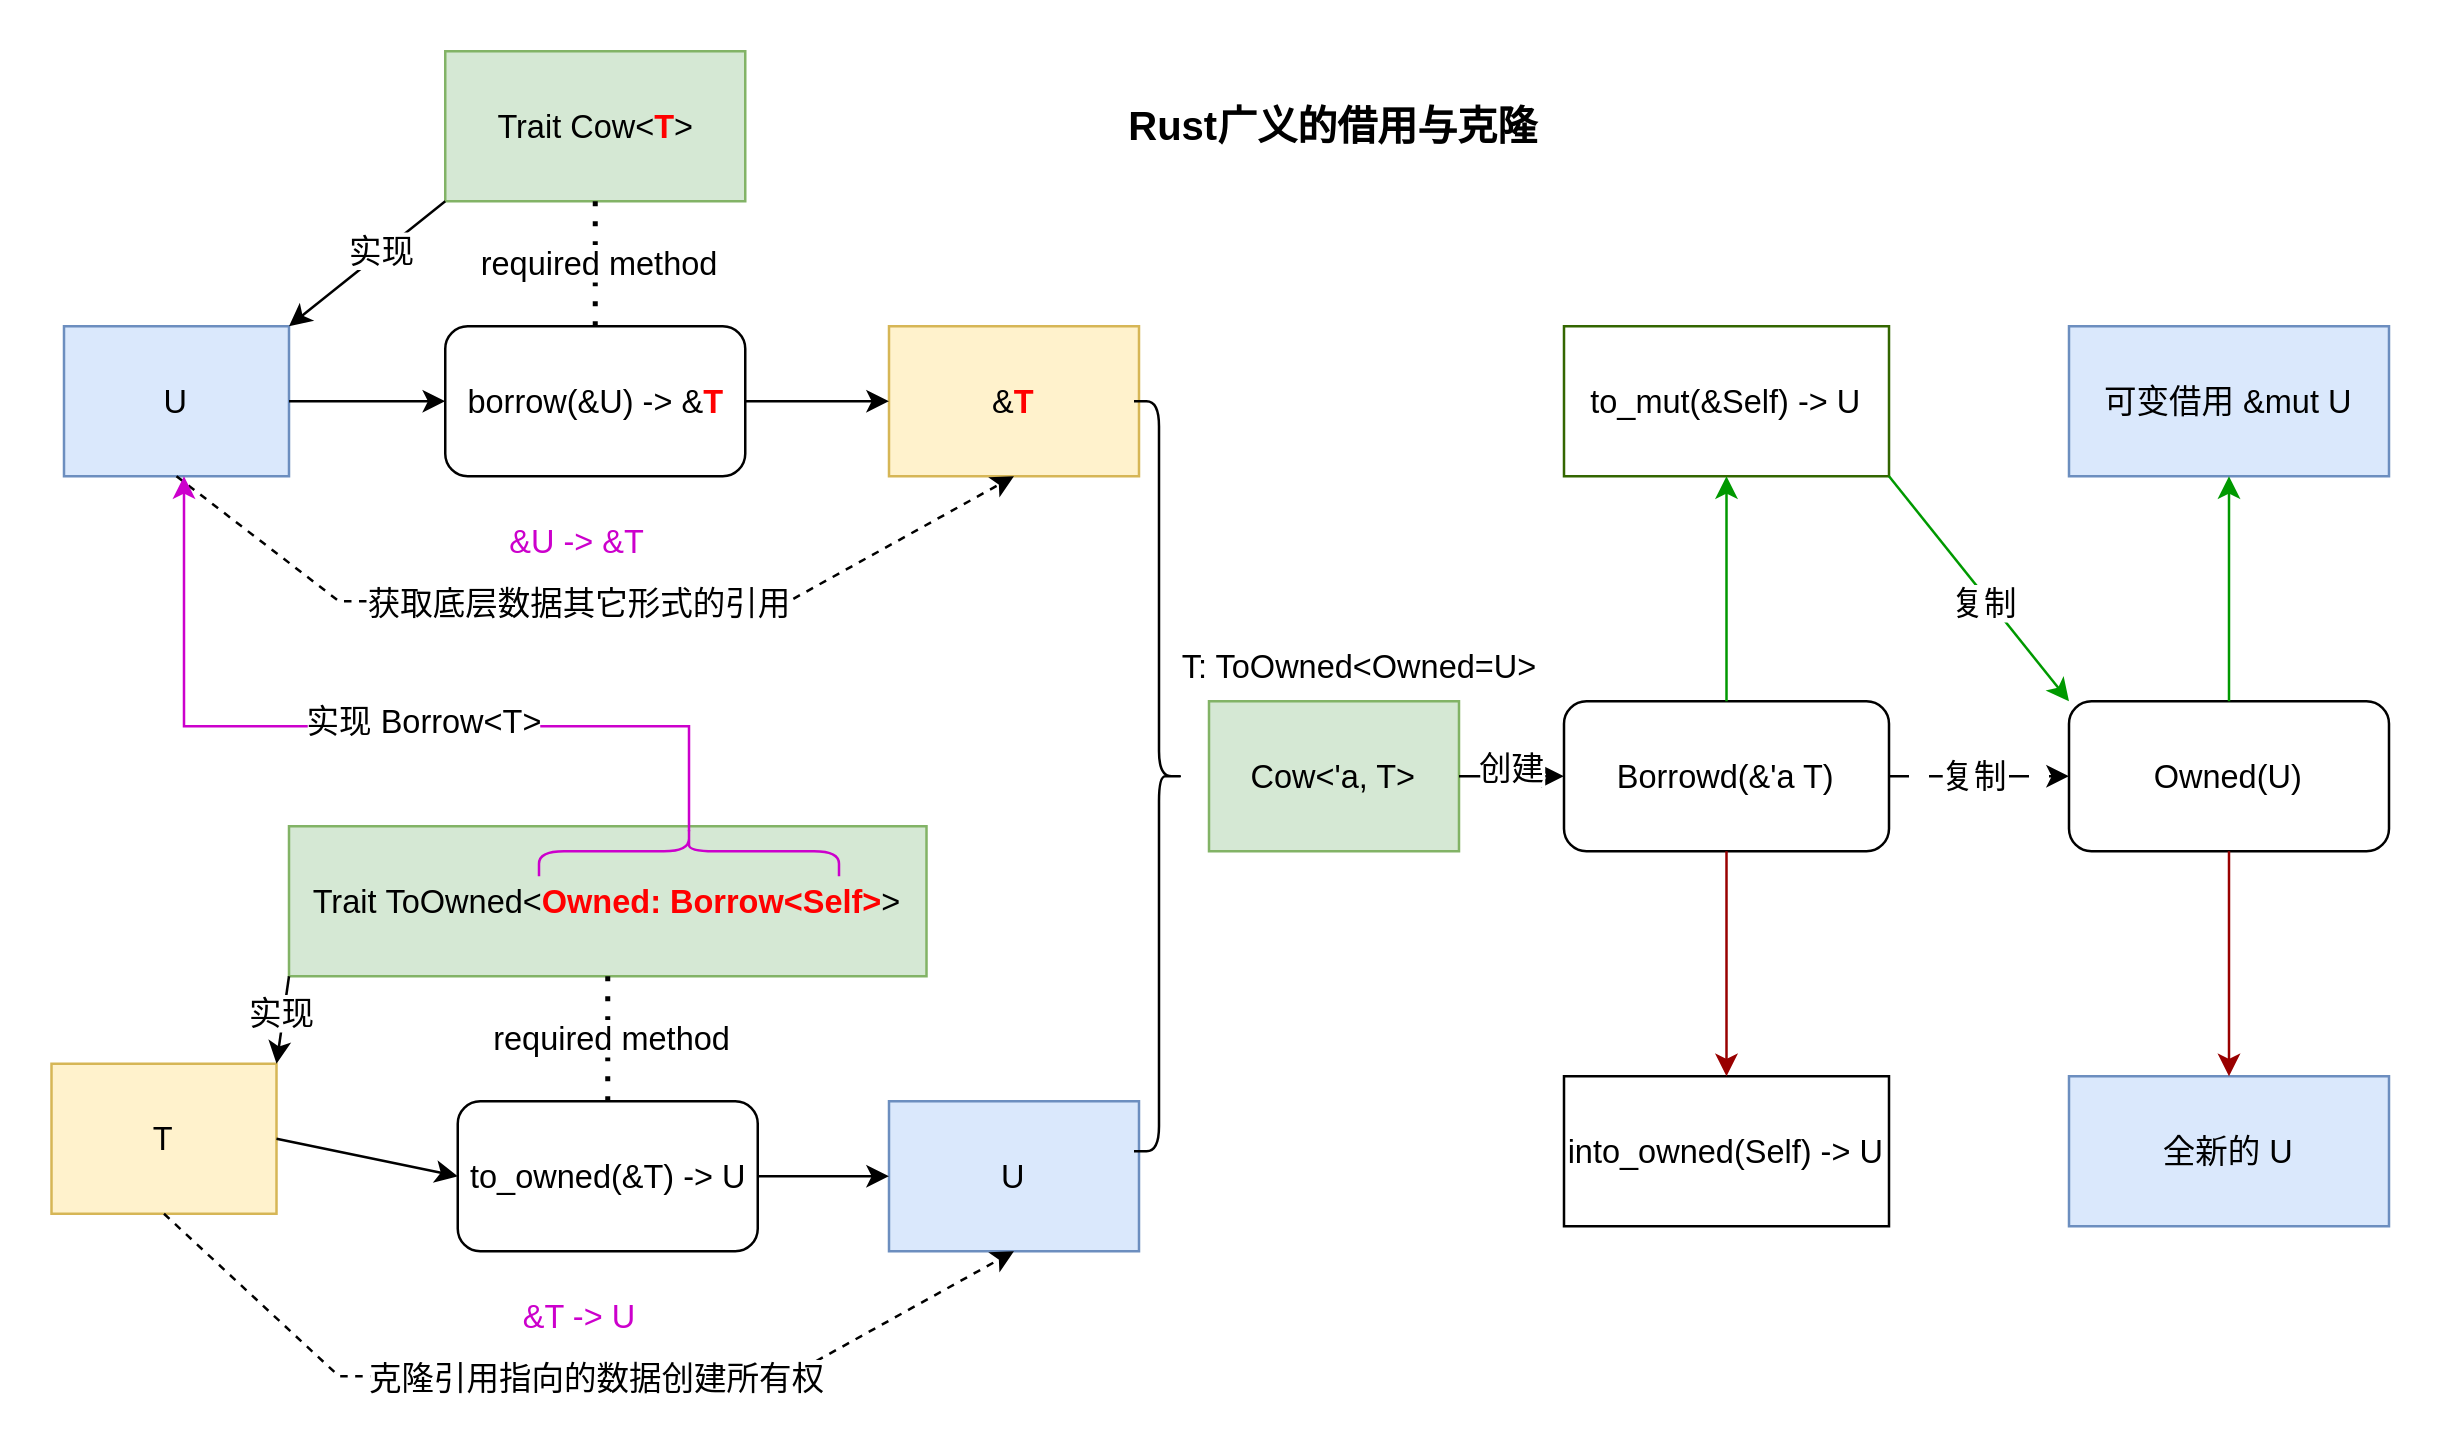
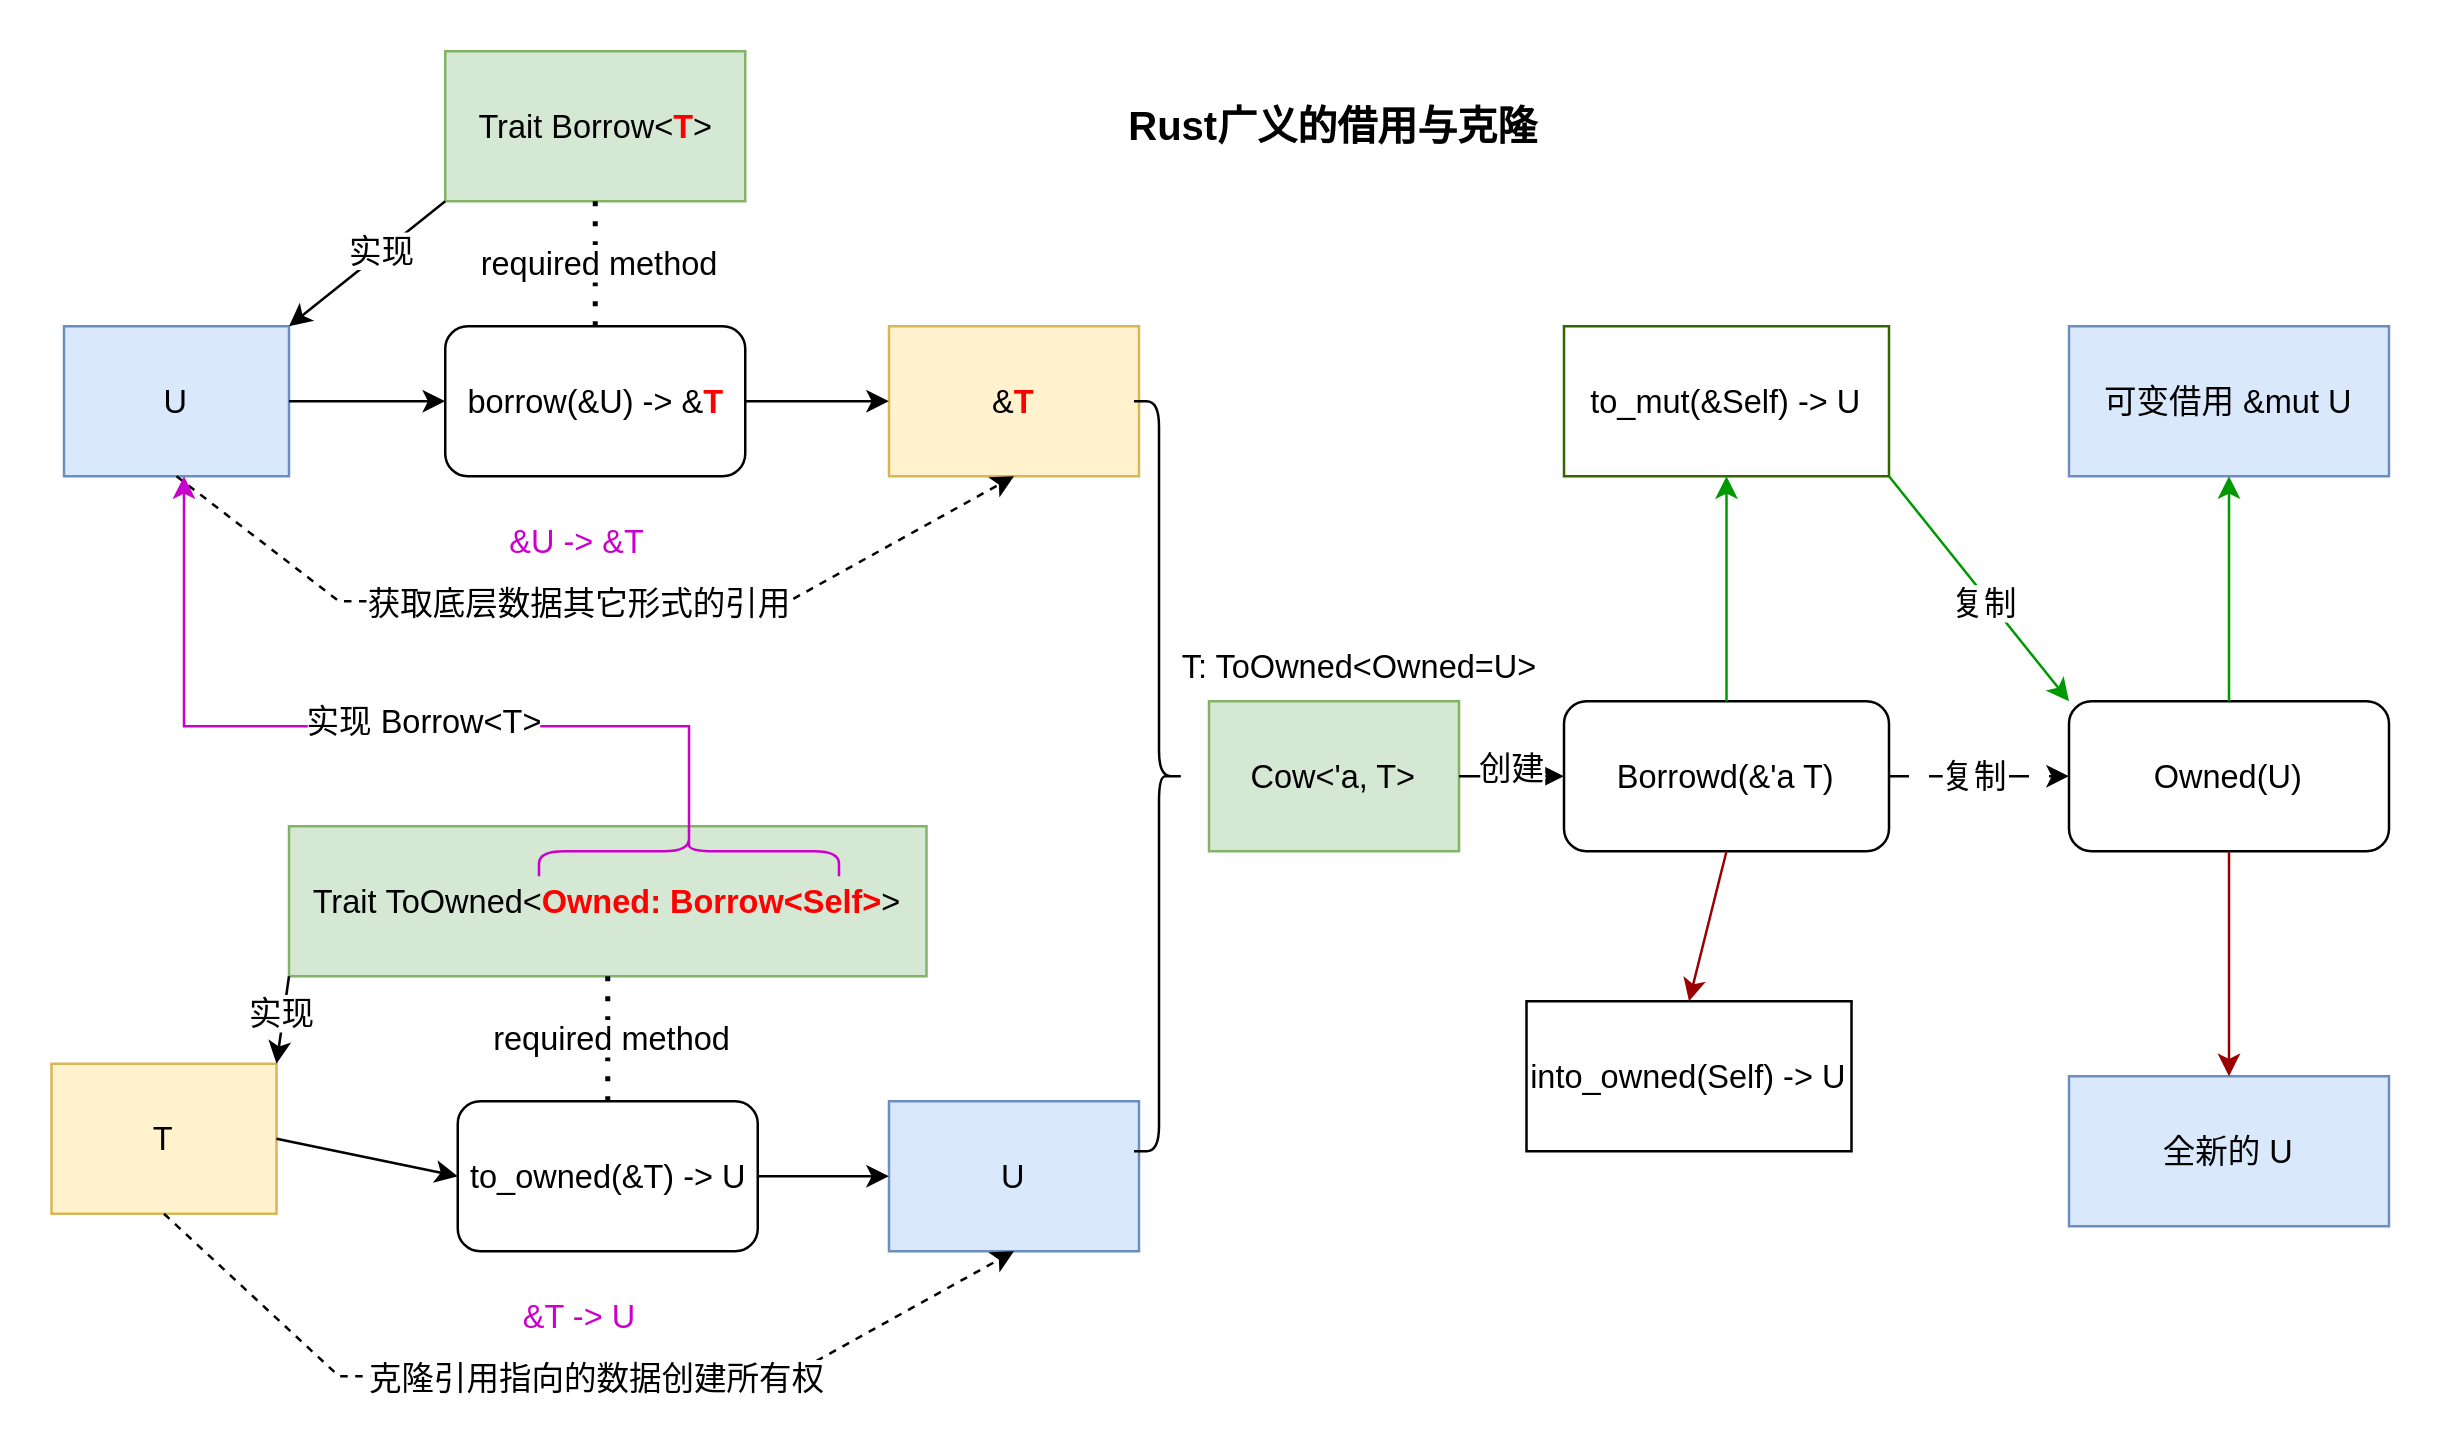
node "Trait Cow<T>": label "Trait Cow<T>" -> "Trait Borrow<T>"
node "into_owned(Self) -> U": moved (1726, 1151) -> (1689, 1076)
